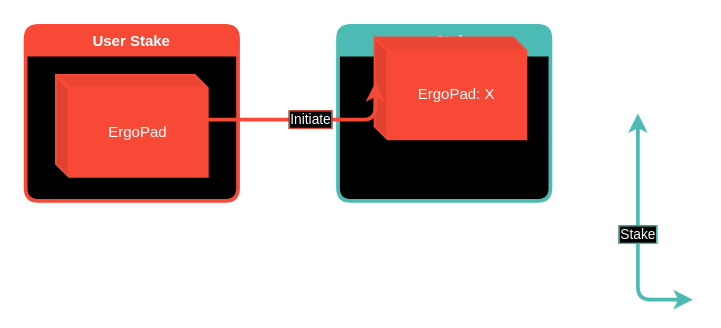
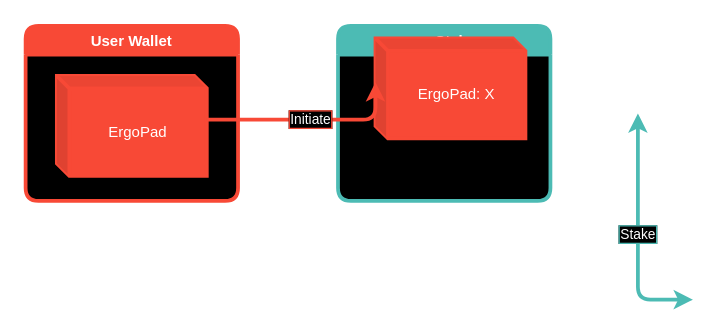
node "User Stake": label "User Stake" -> "User Wallet"
